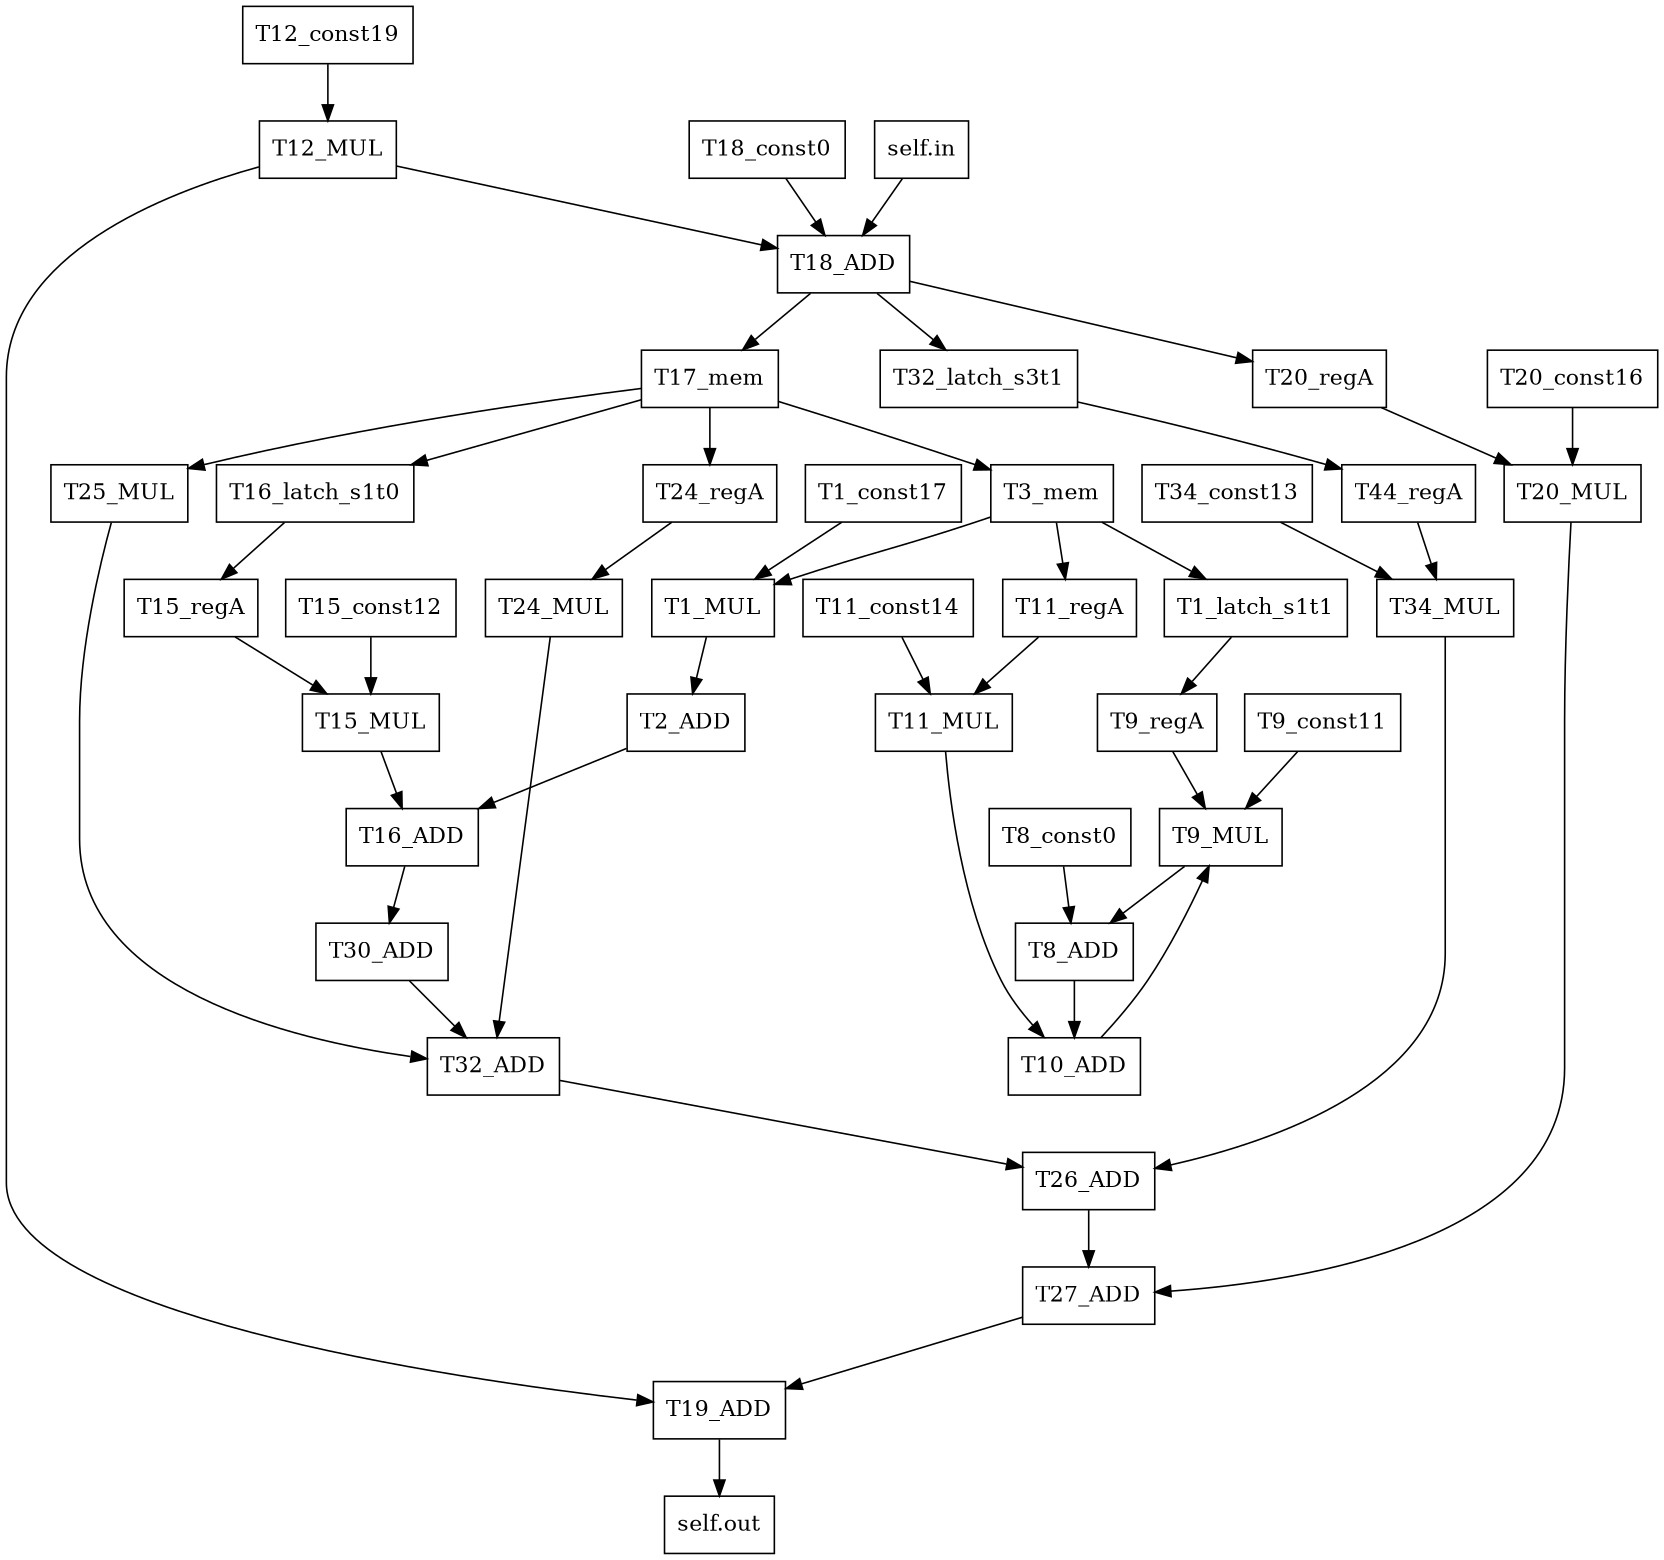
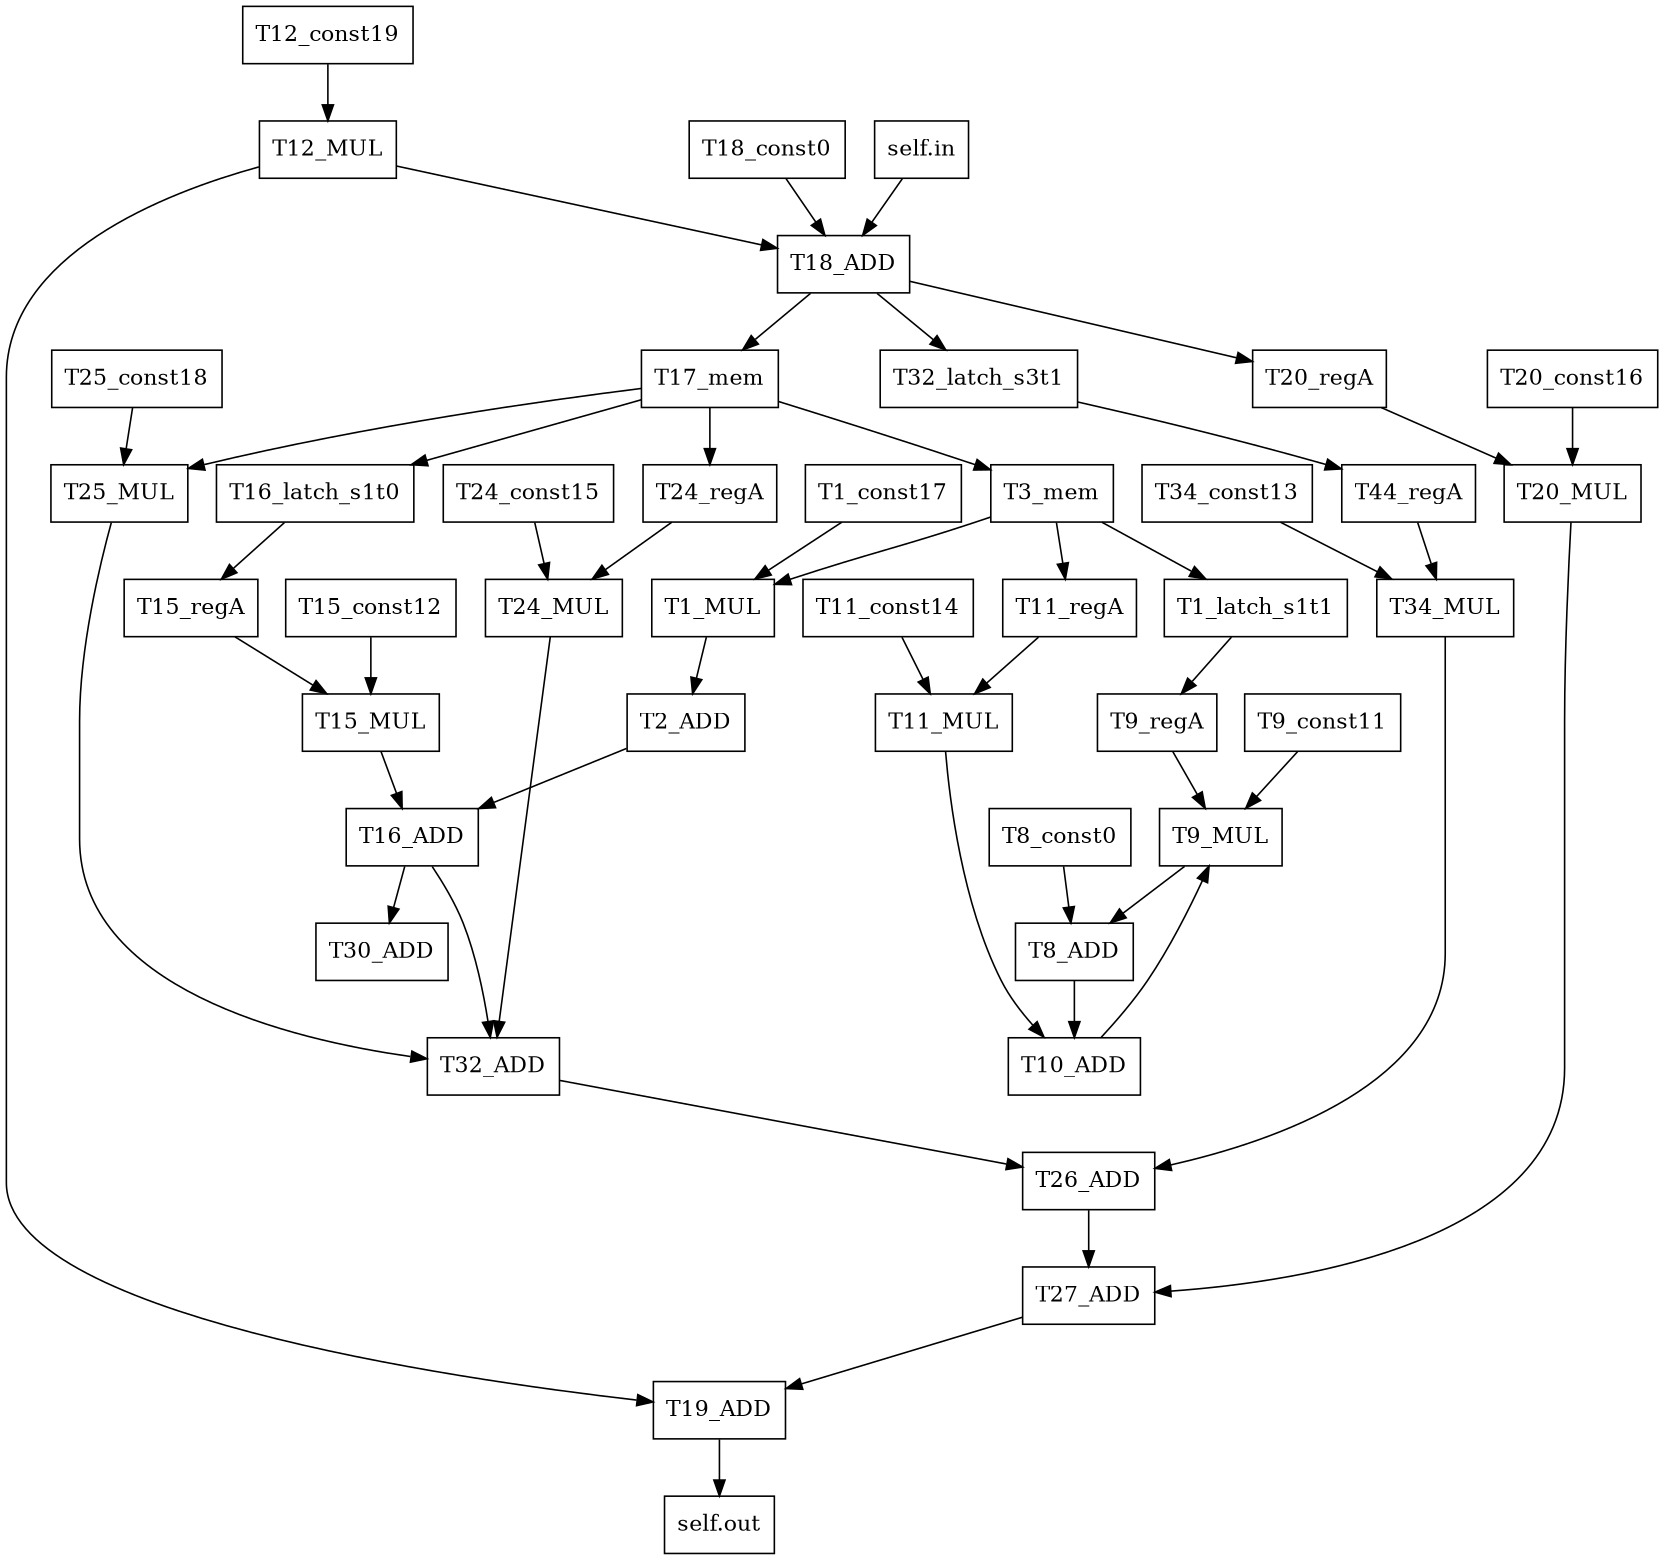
node "T25_const18": added
node "T24_const15": added
edge "T30_ADD" -> "T32_ADD": now "T16_ADD" -> "T32_ADD"
